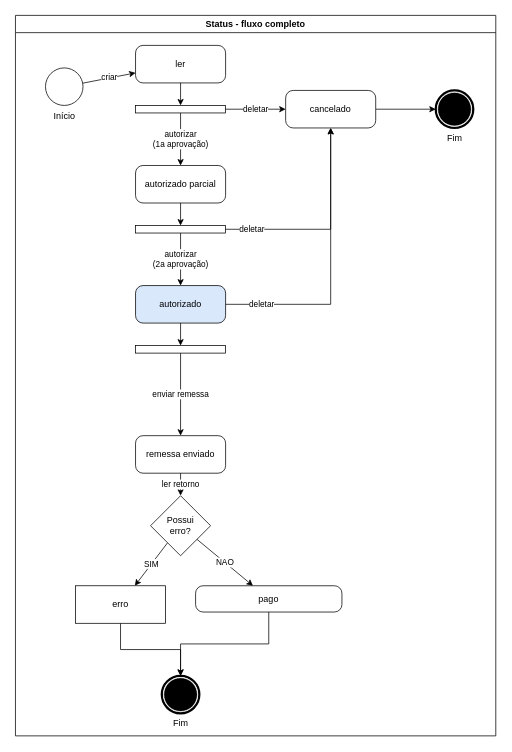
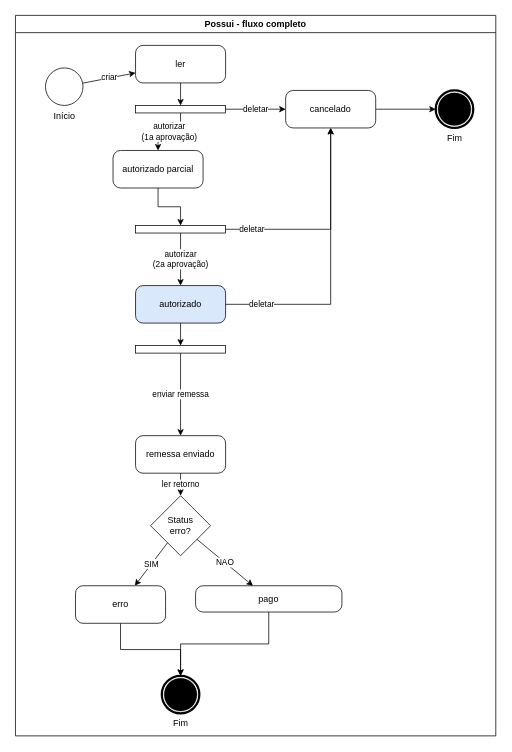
node "Status - fluxo completo": label "Status - fluxo completo" -> "Possui - fluxo completo"
node "autorizado parcial": moved (180, 184) -> (158, 169)
node "Possui erro?": label "Possui erro?" -> "Status erro?"
node "erro": shape rectangle -> rounded rectangle
